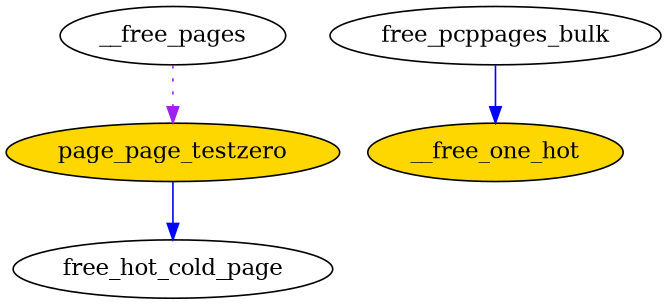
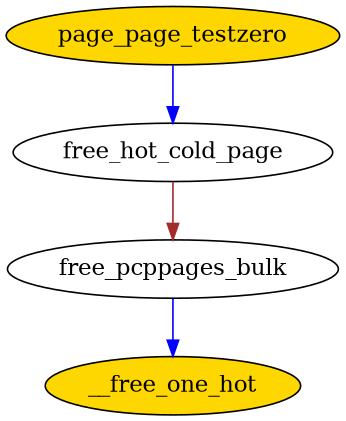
node "__free_pages": removed
edge "free_hot_cold_page" -> "free_pcppages_bulk": added
